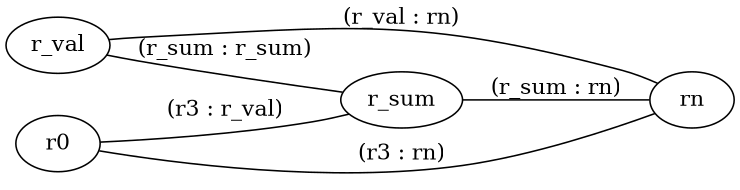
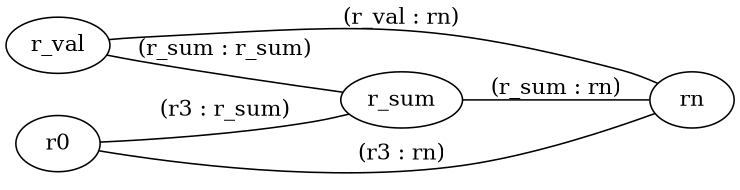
edge "r_sum" -- "r0": label "(r3 : r_val)" -> "(r3 : r_sum)"
